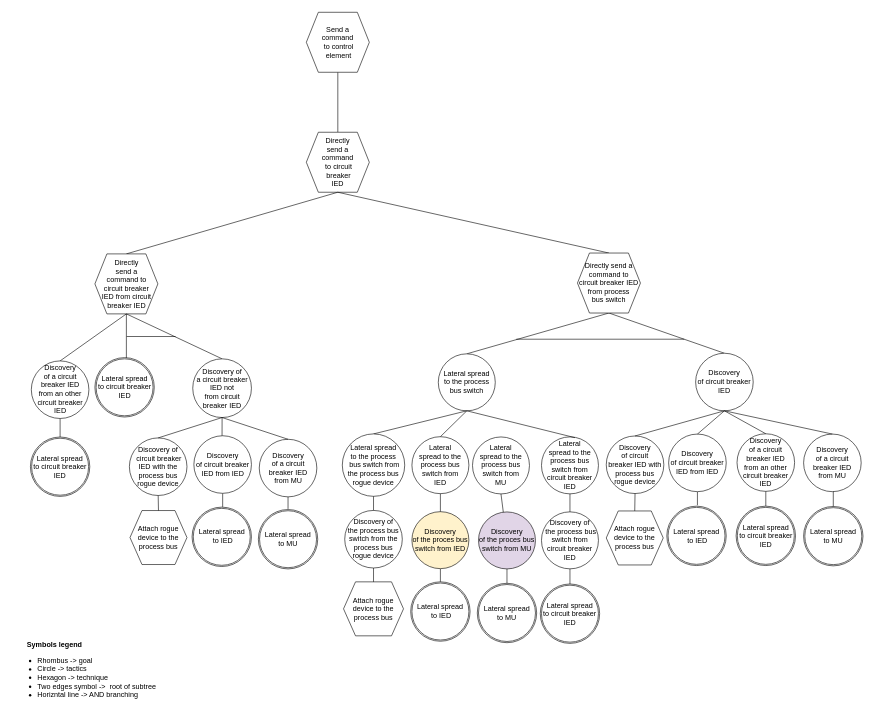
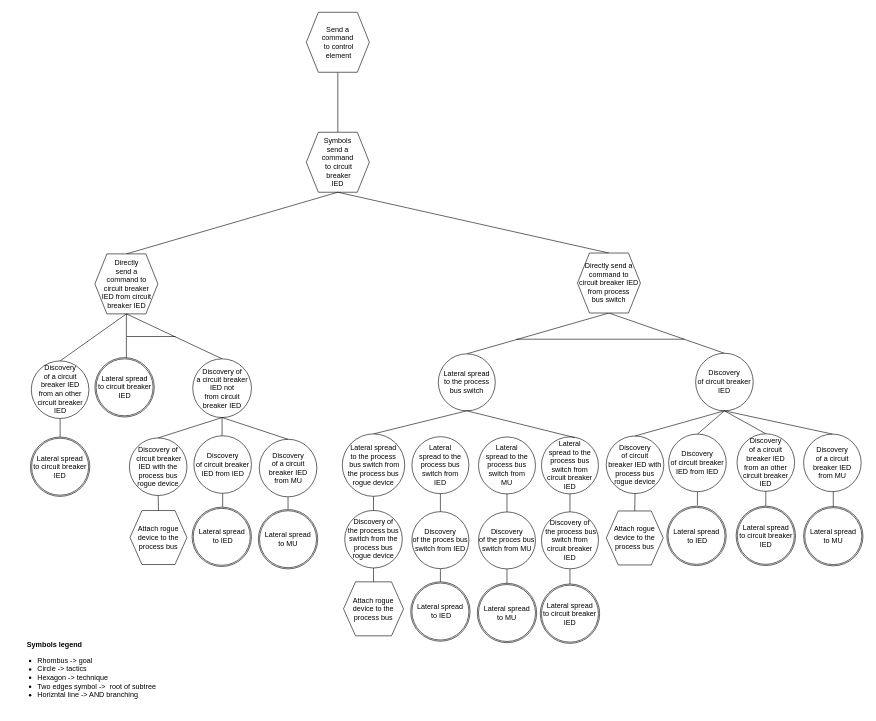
node "Directly send a command to circuit breaker IED": label "Directly send a command to circuit breaker IED" -> "Symbols send a command to circuit breaker IED"
edge "Lateral spread to the process bus switch" -- "Lateral spread to the process bus switch from IED": removed
node "Lateral spread to the process bus switch from MU": moved (501, 466) -> (507, 466)
node "Discovery of the proces bus switch from IED": fillcolor #fff2cc -> #ffffff
node "Discovery of the proces bus switch from MU": fillcolor #e1d5e7 -> #ffffff
